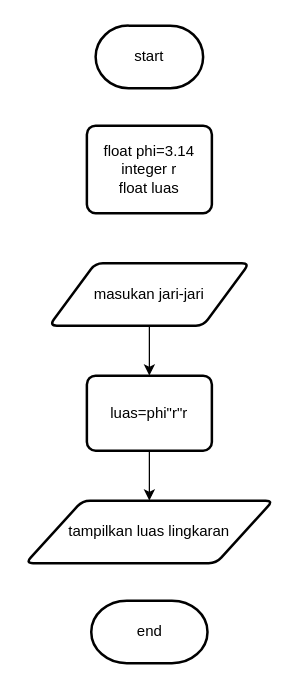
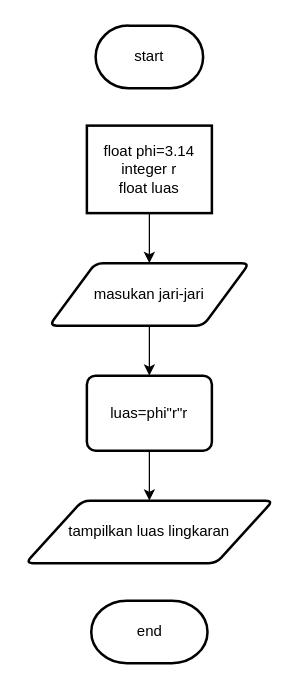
node "float phi=3.14 integer r float luas": shape rounded rectangle -> rectangle
edge "float phi=3.14 integer r float luas" -> "masukan jari-jari": added
